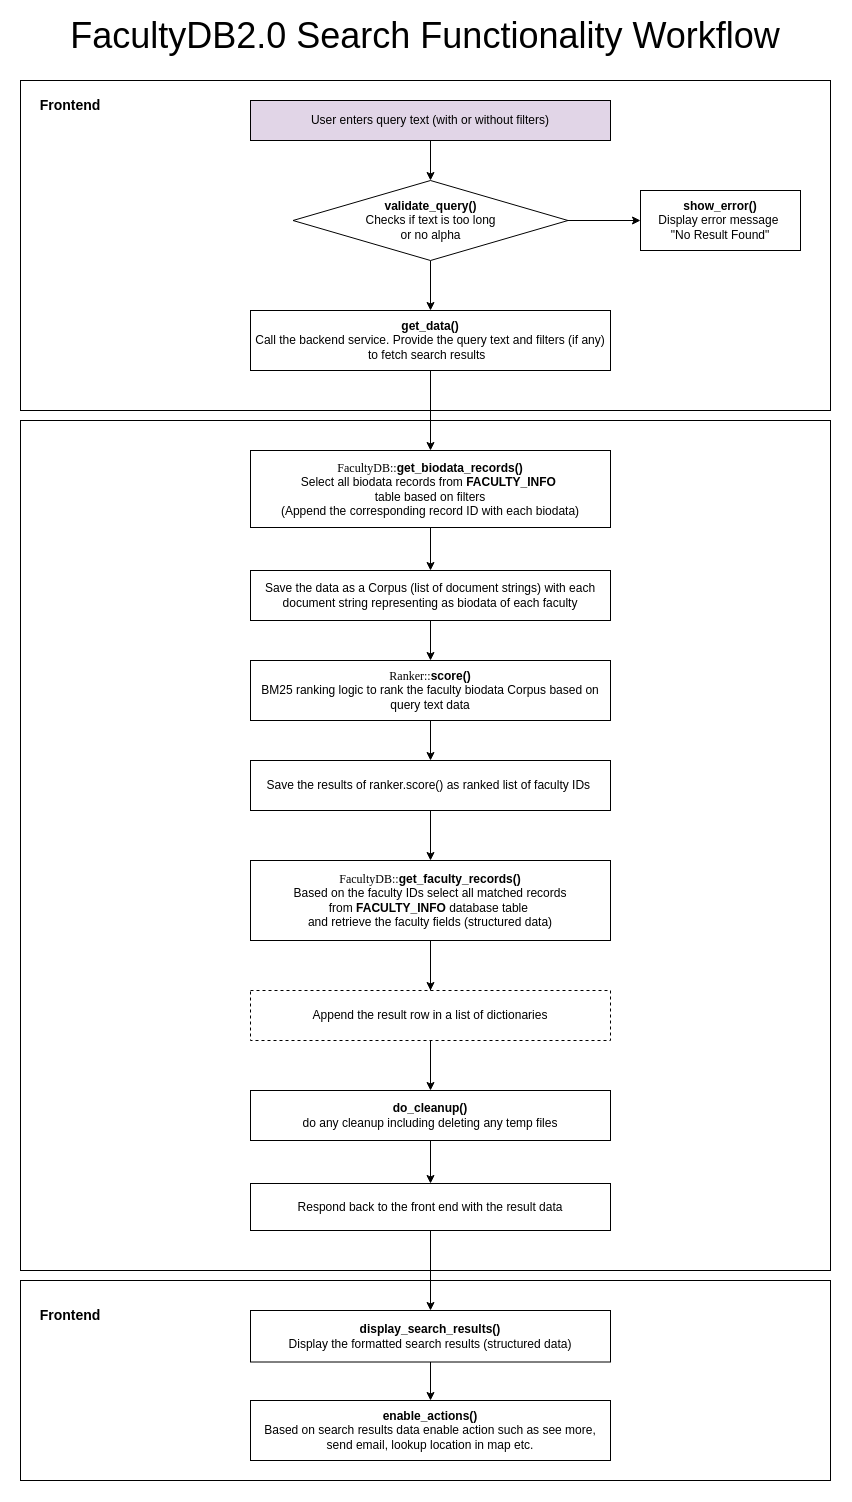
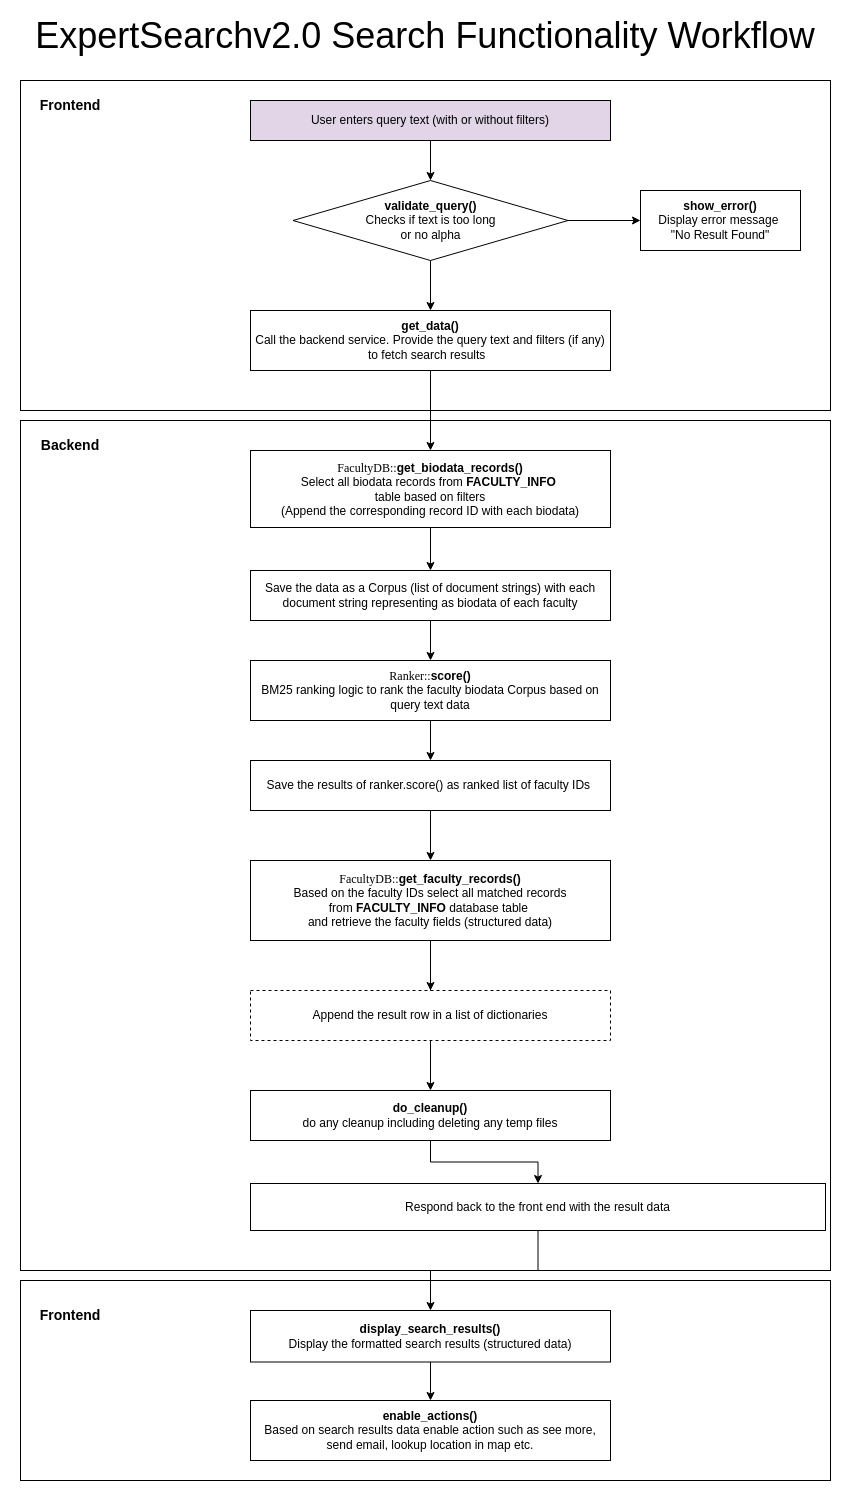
node "FacultyDB2.0 Search Functionality Workflow": label "FacultyDB2.0 Search Functionality Workflow" -> "ExpertSearchv2.0 Search Functionality Workflow"
node "Backend": added
node "Respond back to the front end with the result data": size 360x47 -> 575x47
